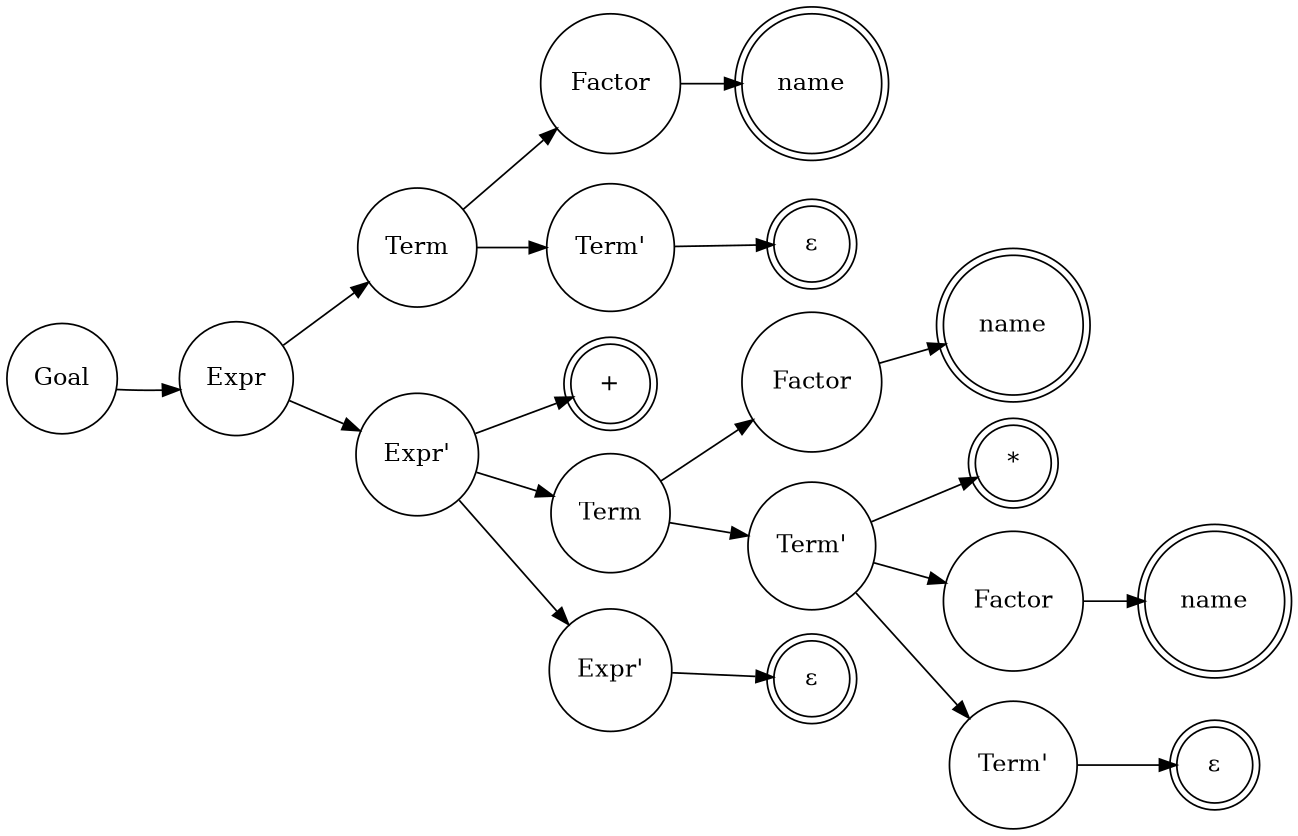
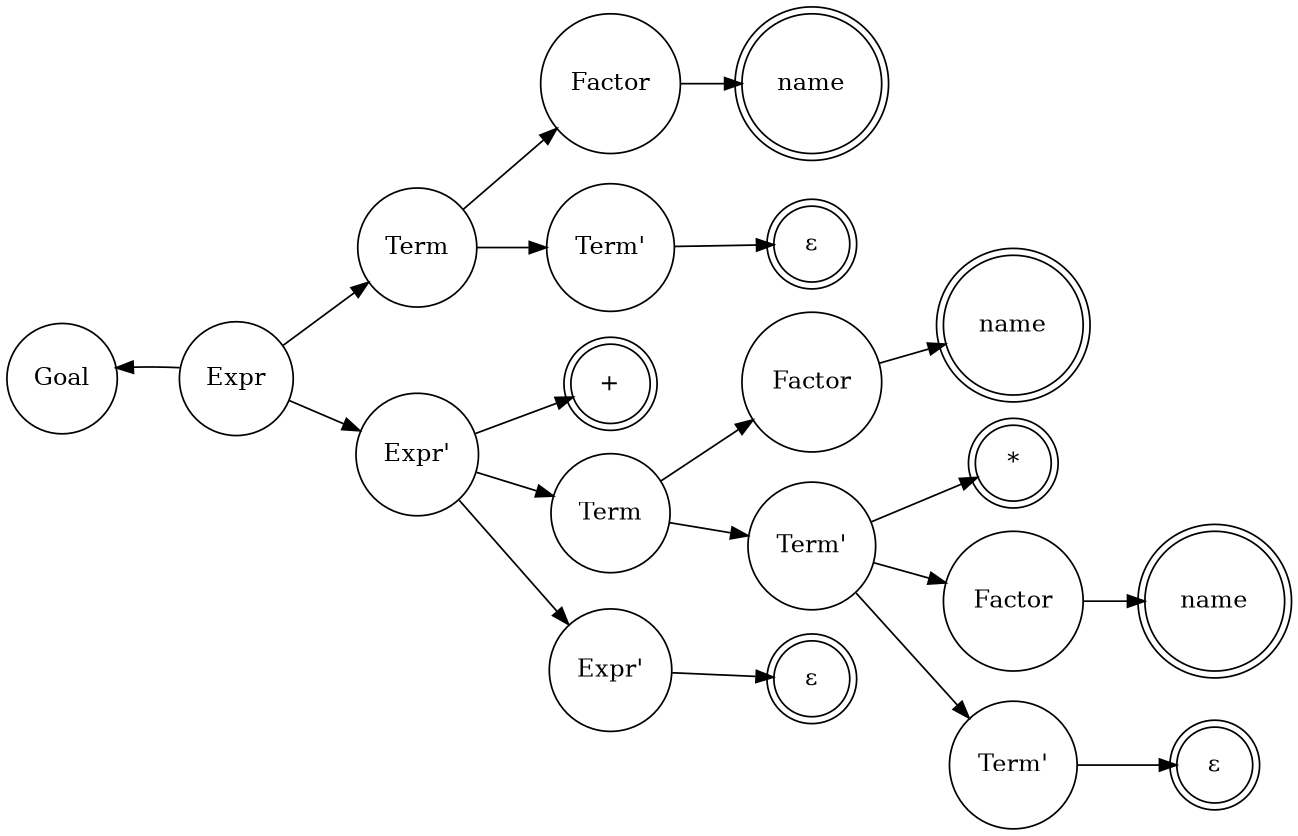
edge "Goal" -> "Expr": reversed
